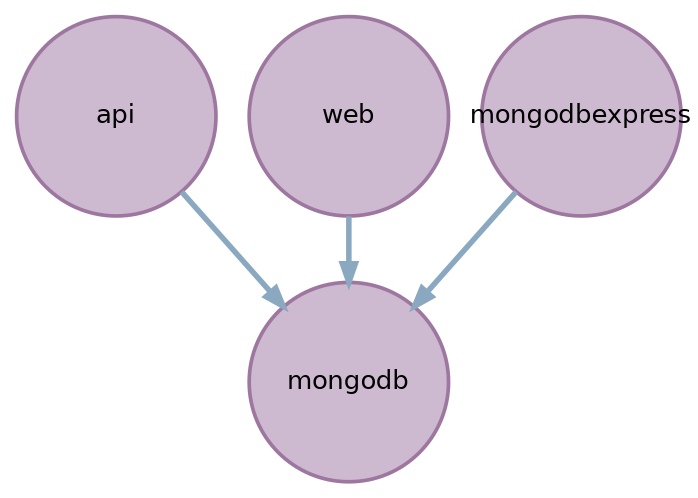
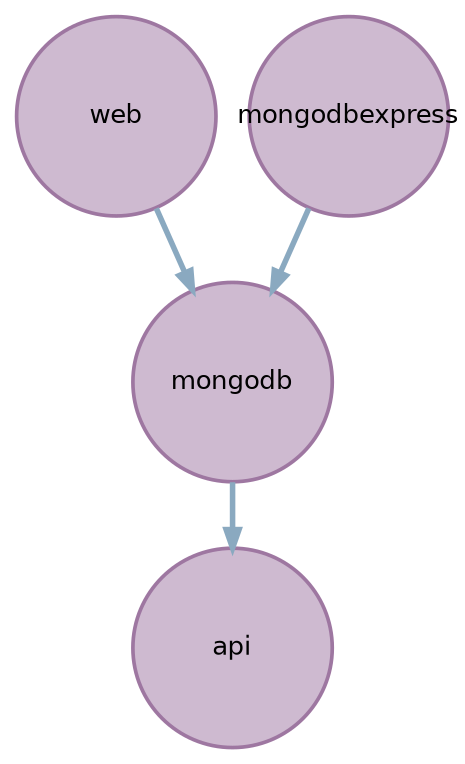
edge "api" -> "mongodb": reversed
